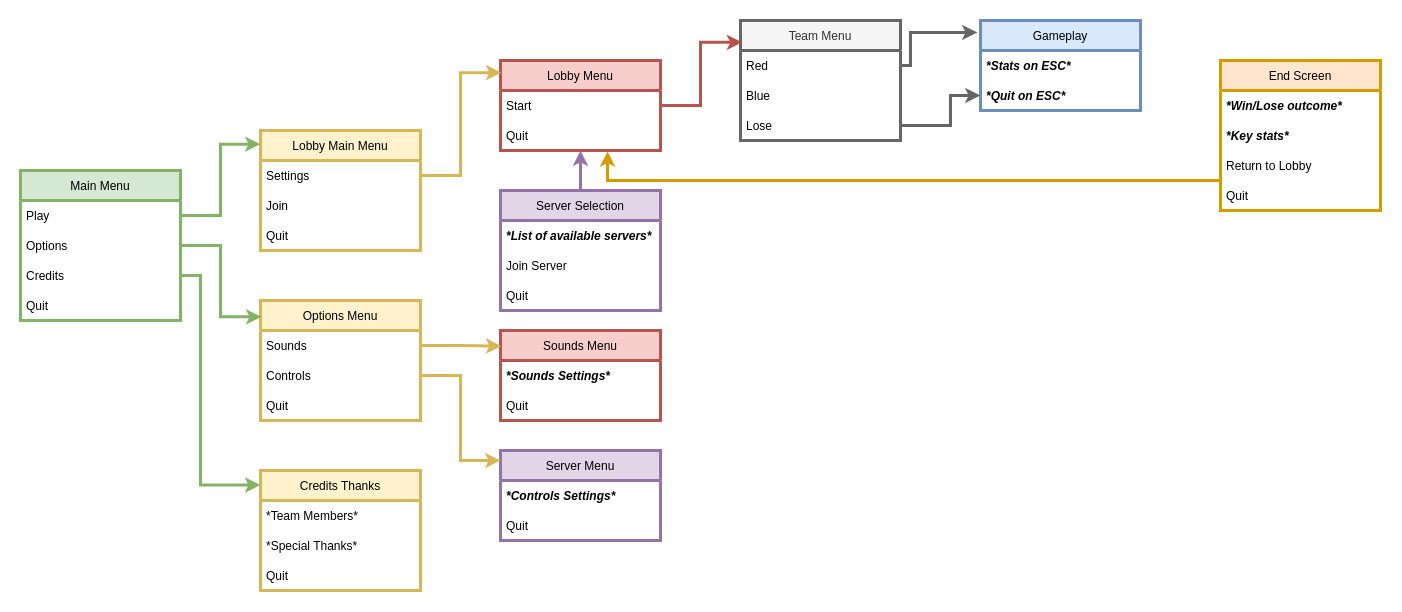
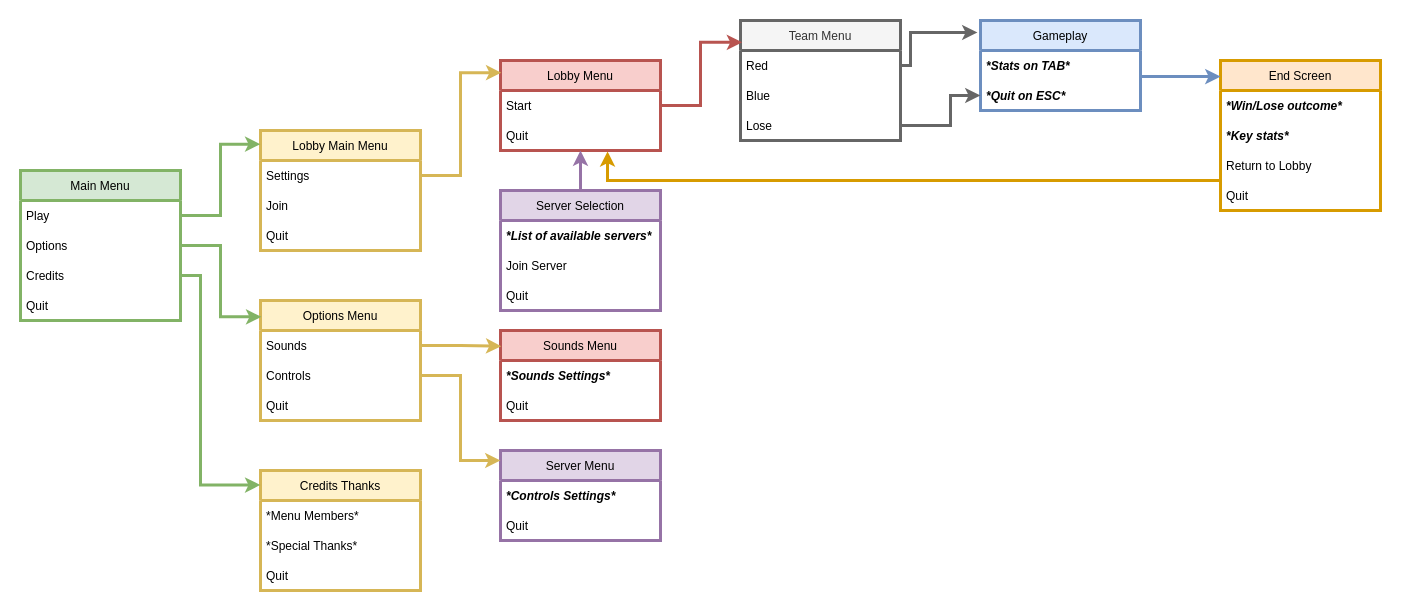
node "*Stats on ESC*": label "*Stats on ESC*" -> "*Stats on TAB*"
edge "Gameplay" -> "End Screen": added
node "*Team Members*": label "*Team Members*" -> "*Menu Members*"
